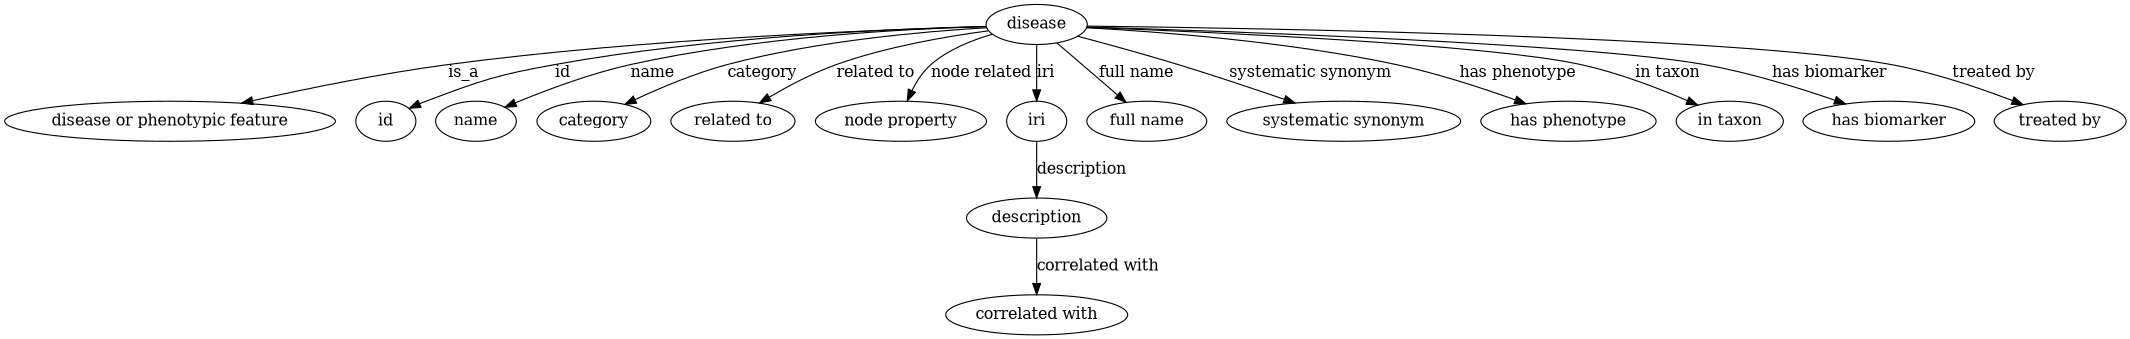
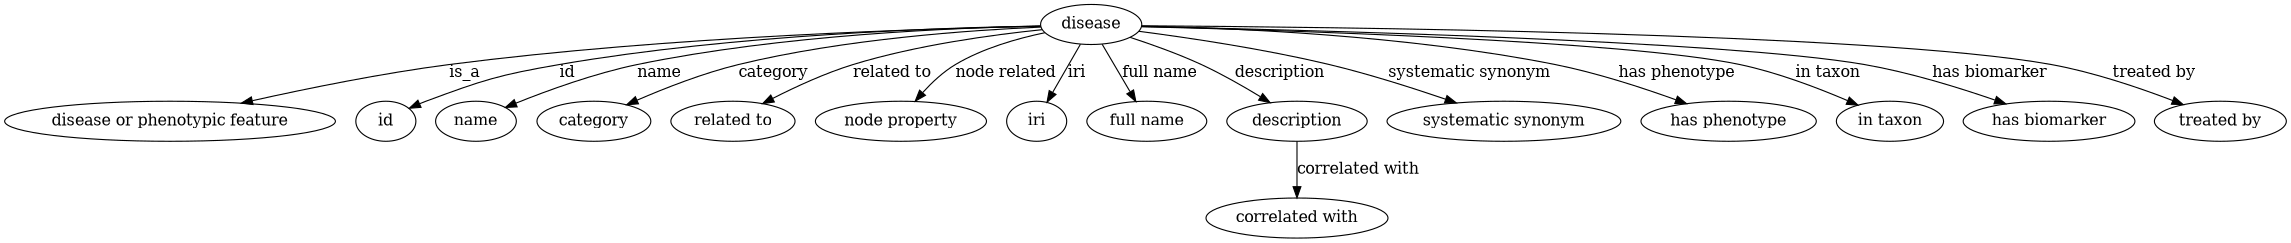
edge "iri" -> "description": now "disease" -> "description"
